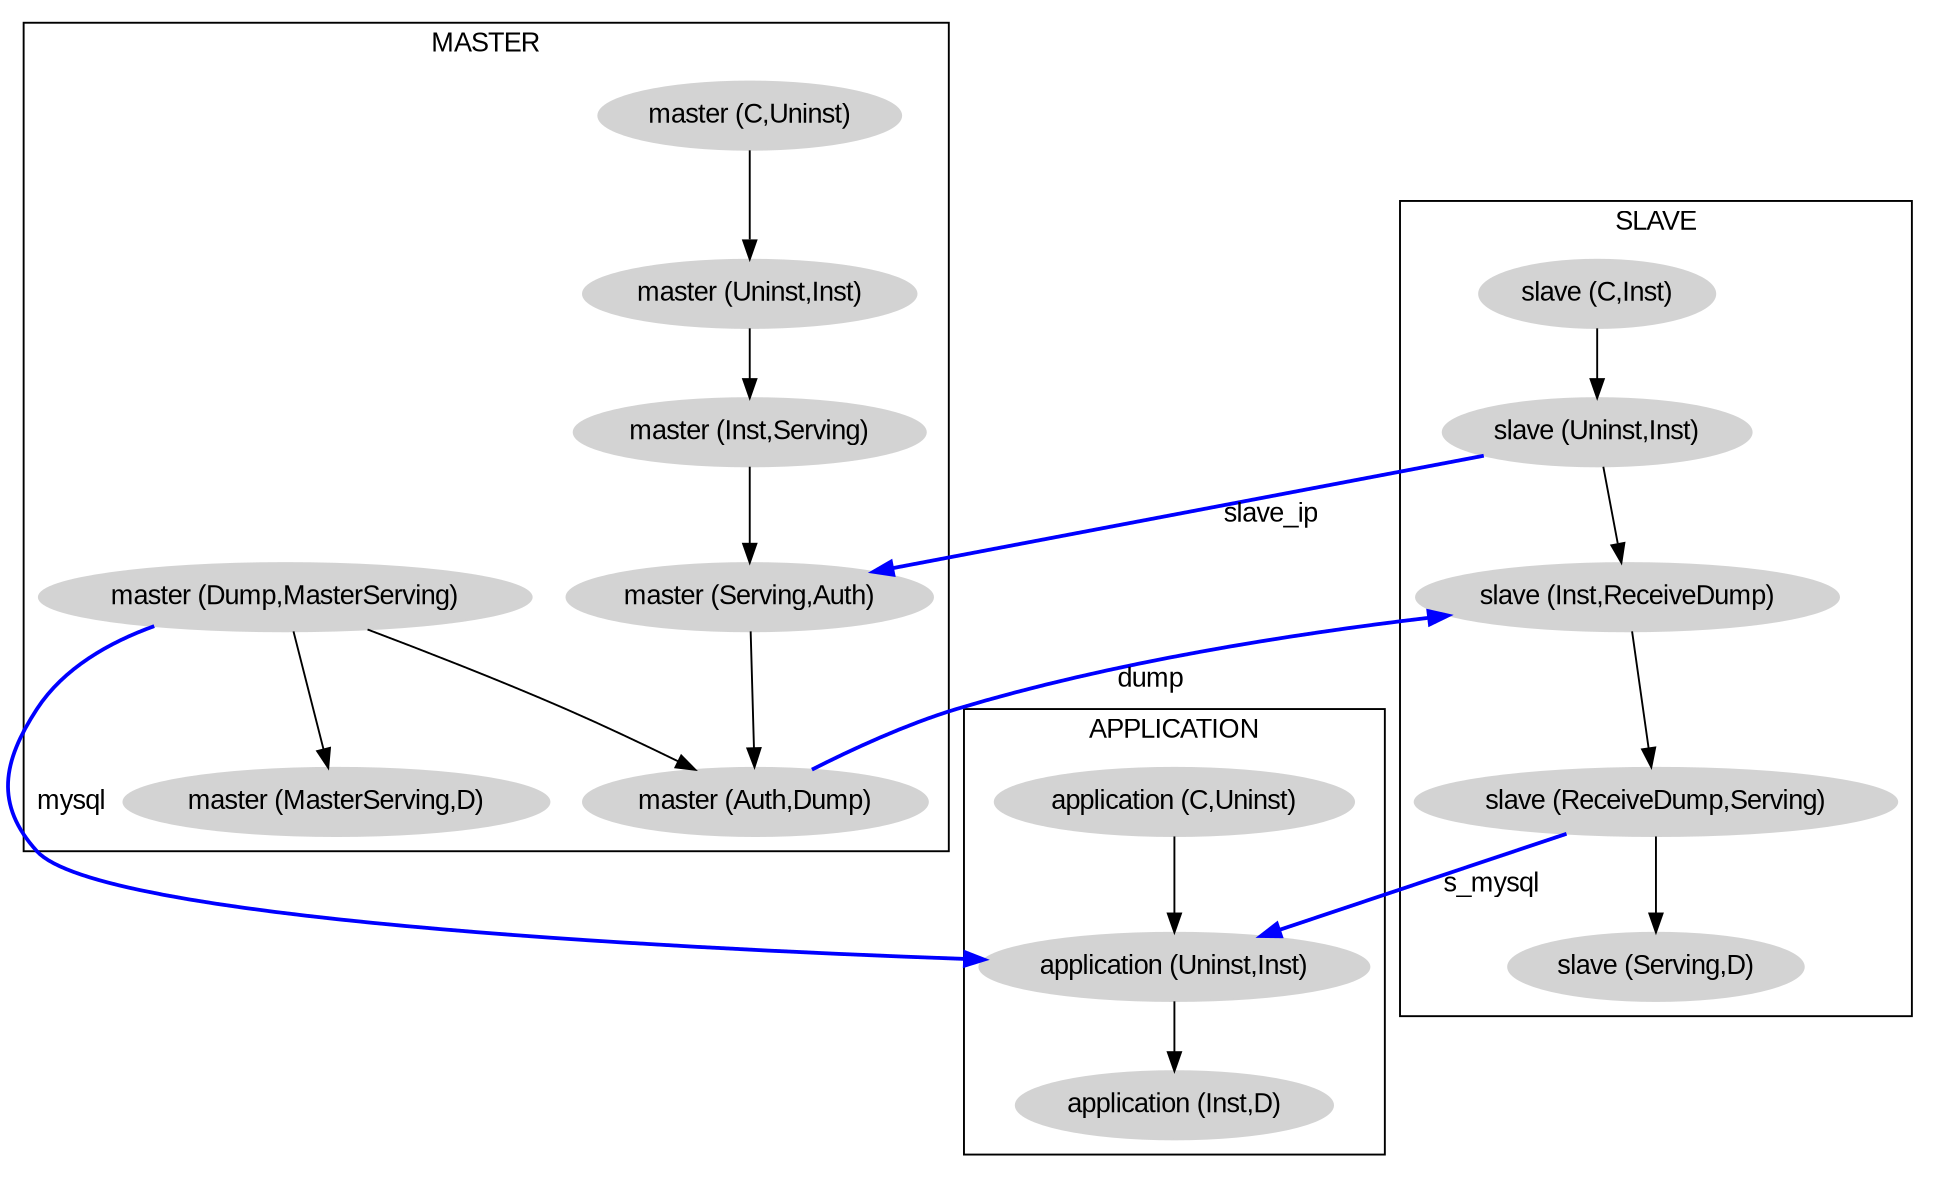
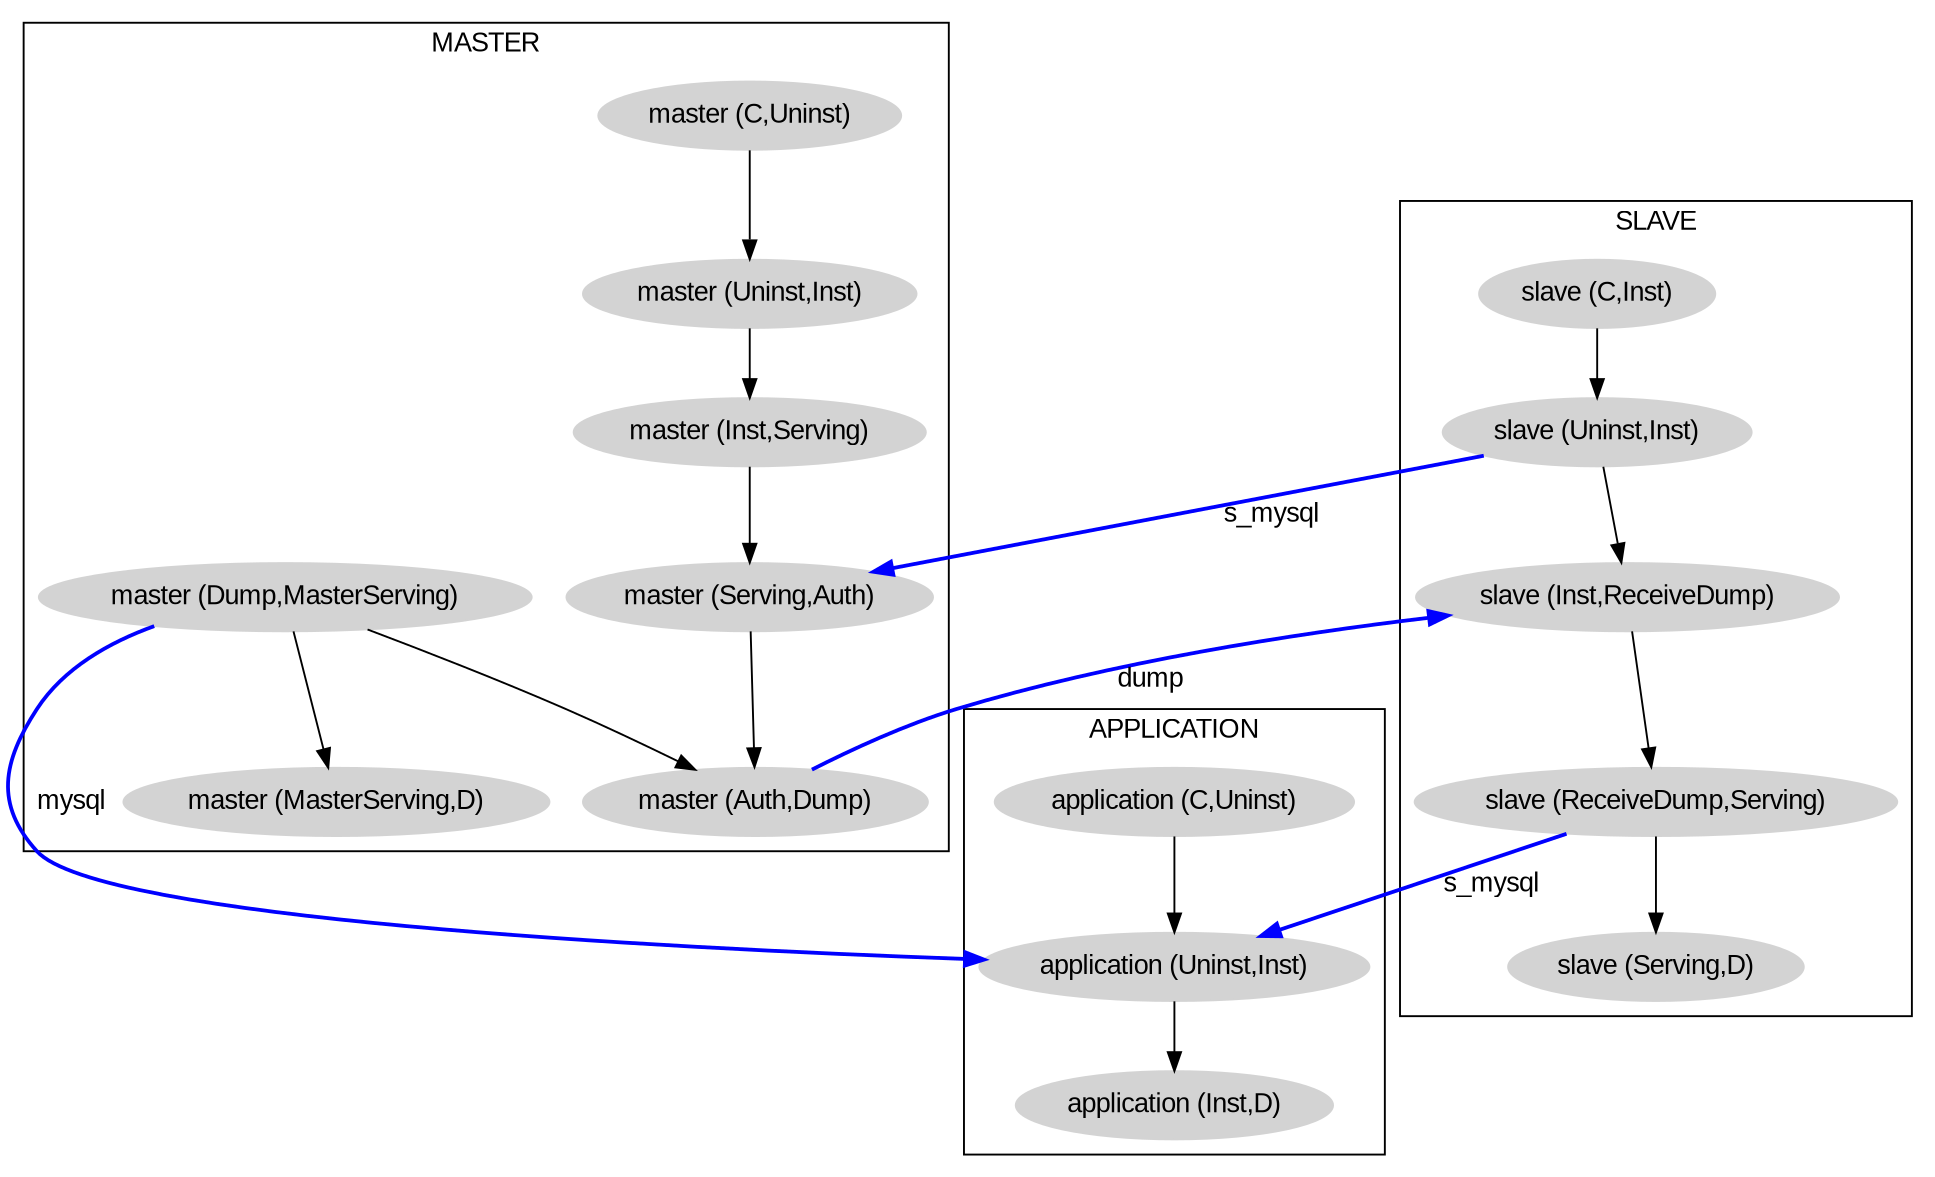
edge "slave (Uninst,Inst)" -> "master (Serving,Auth)": label "slave_ip" -> "s_mysql"
